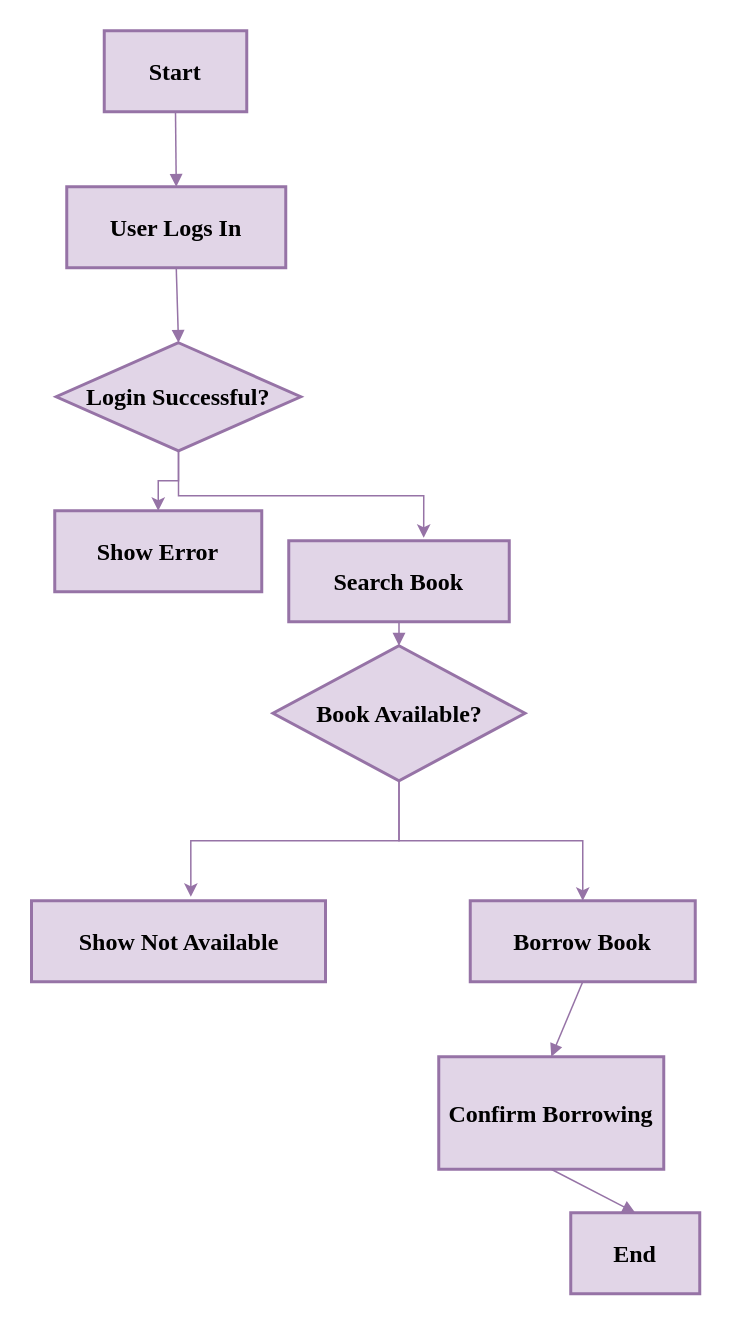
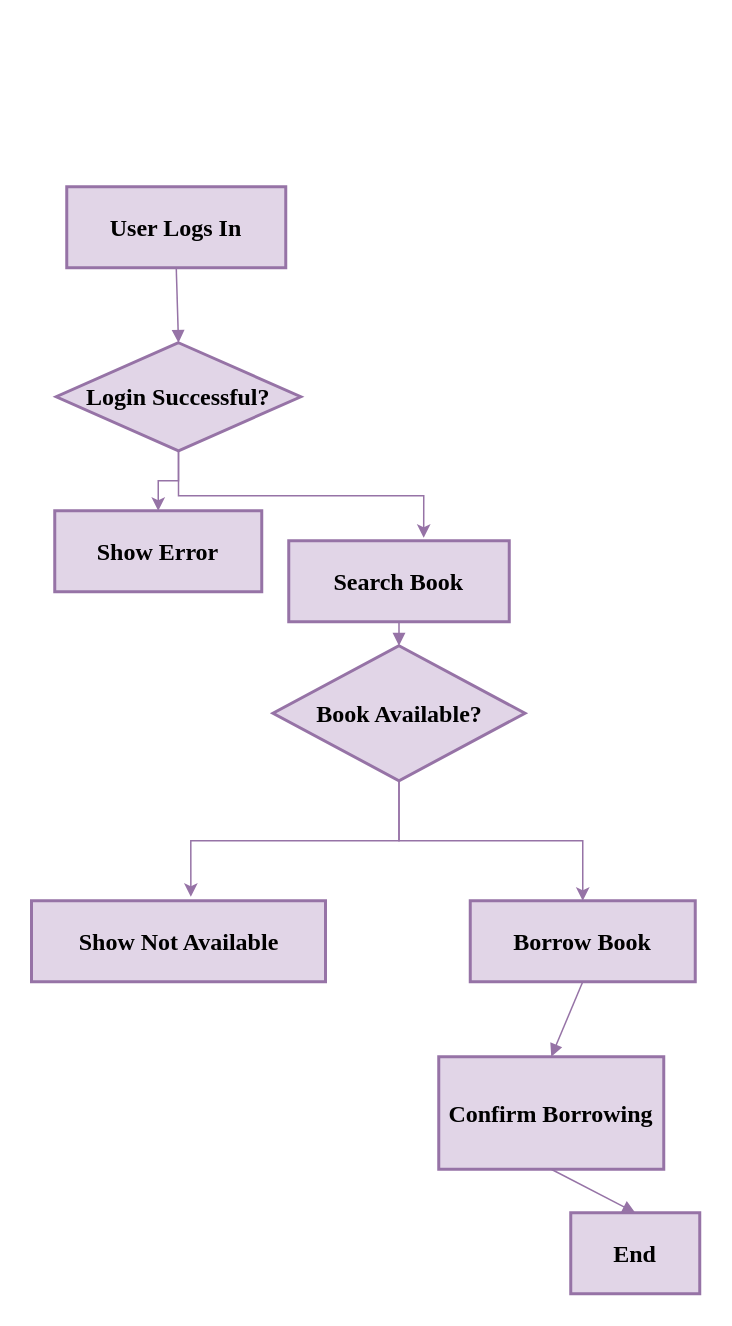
node "Start": removed
edge "Start" -> "User Logs In": removed
